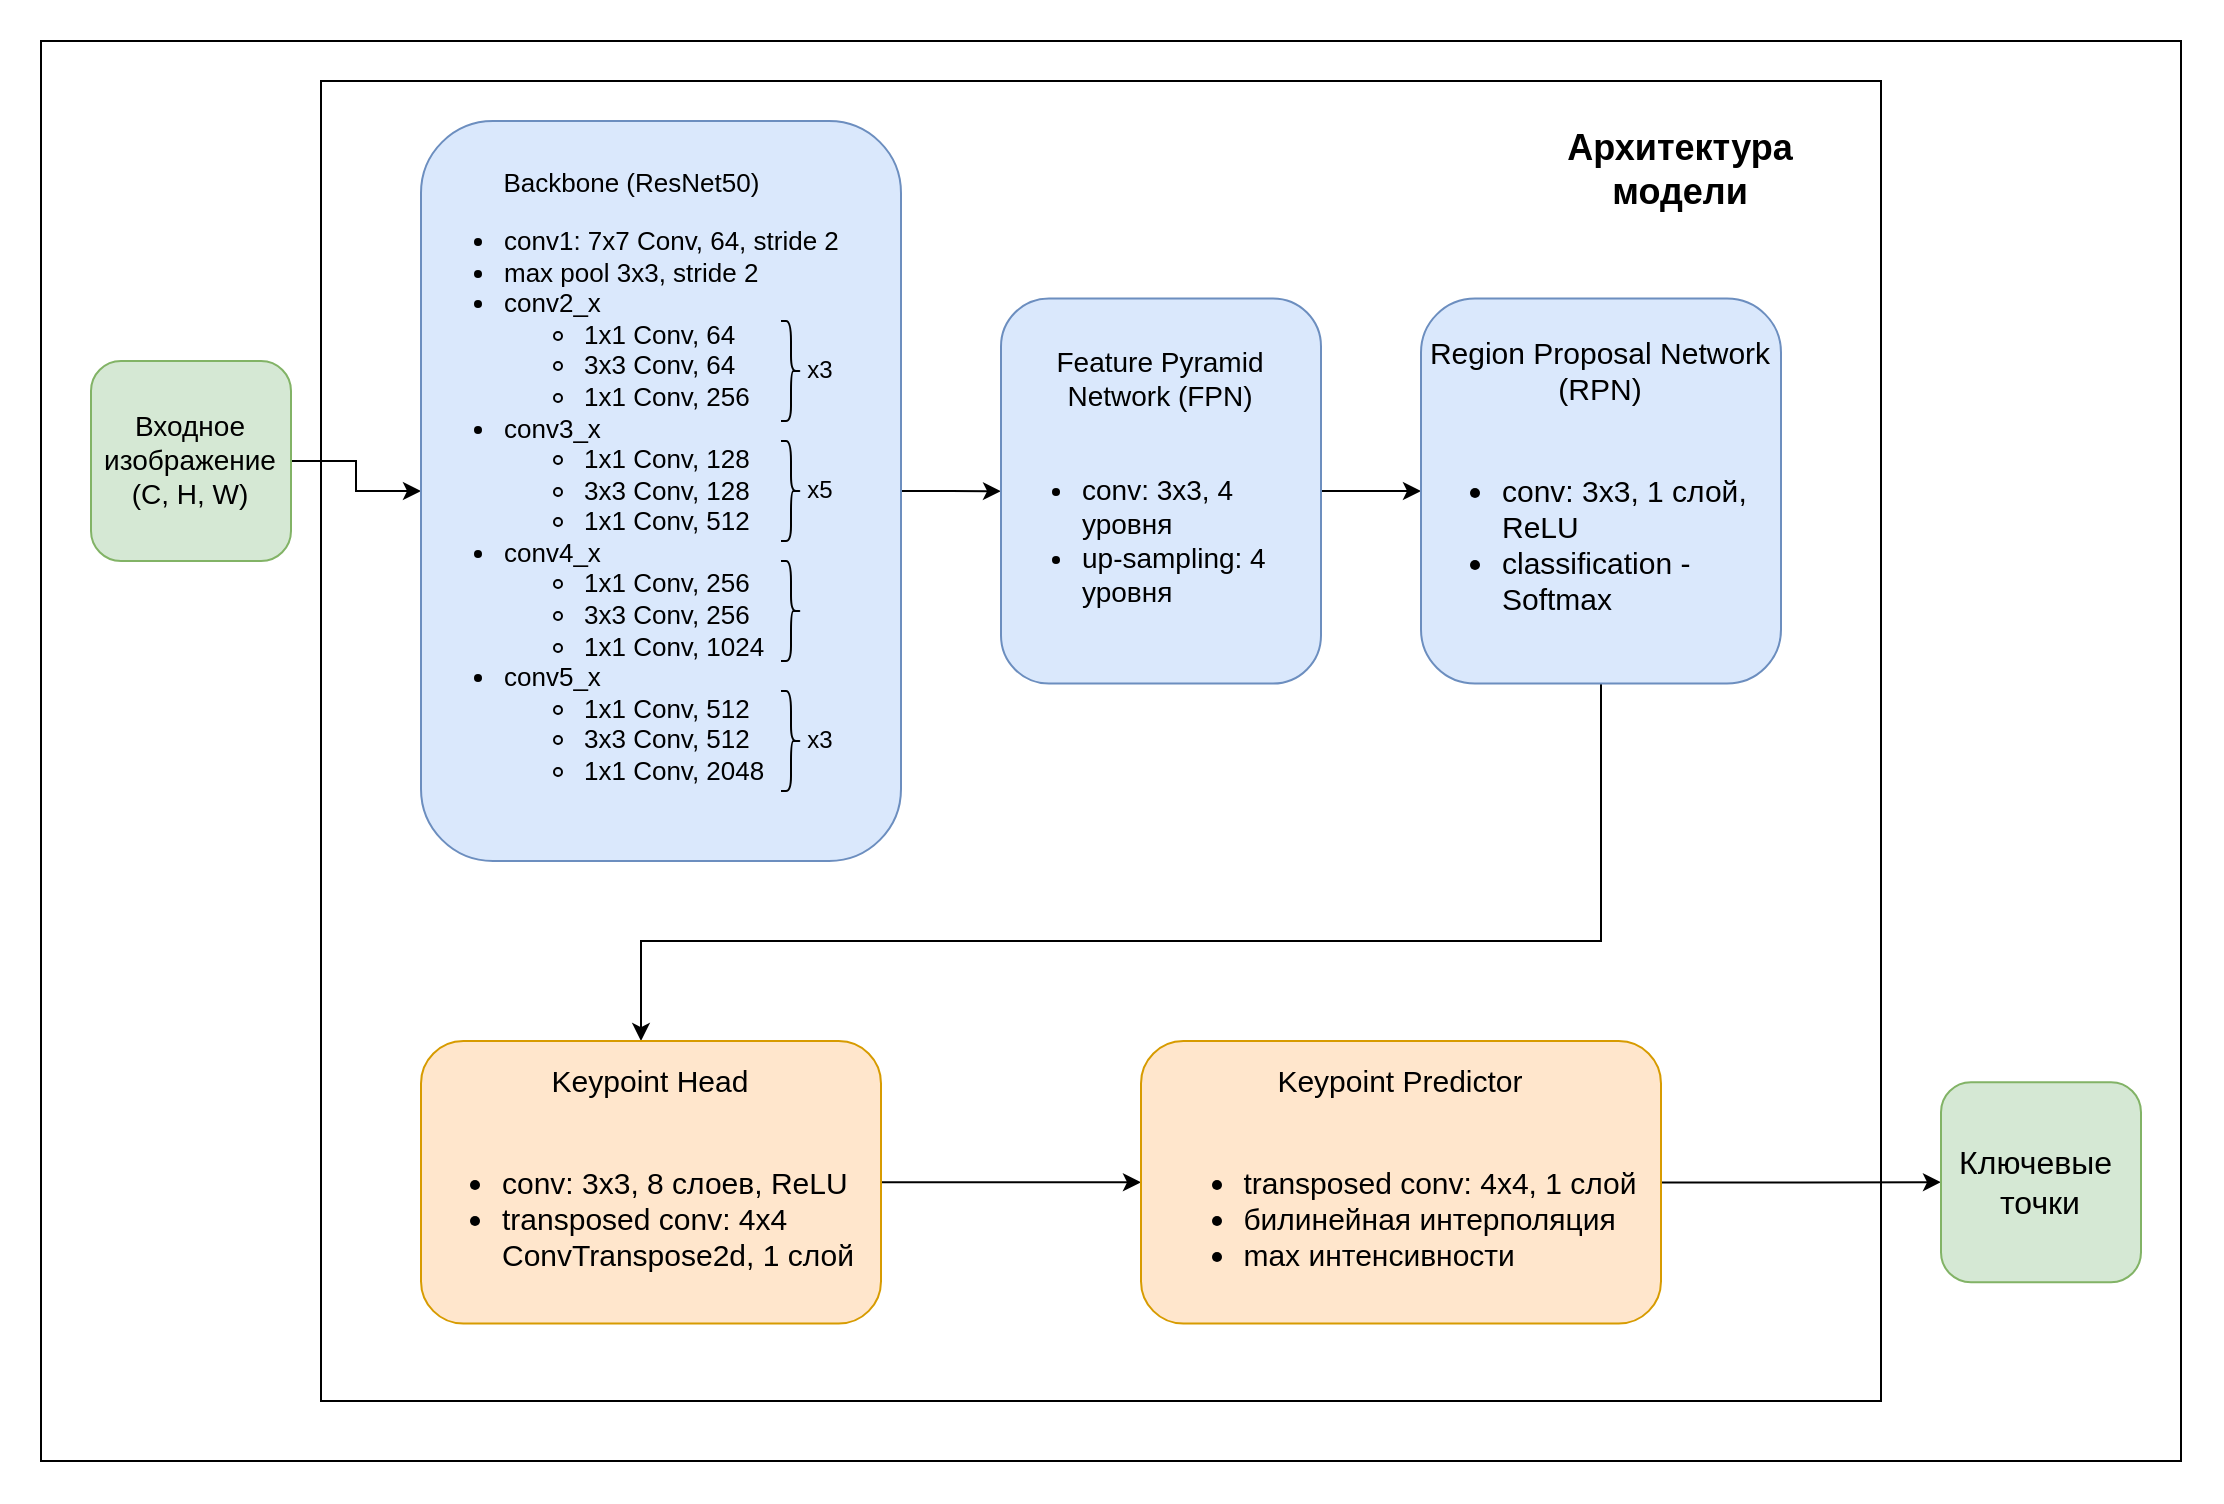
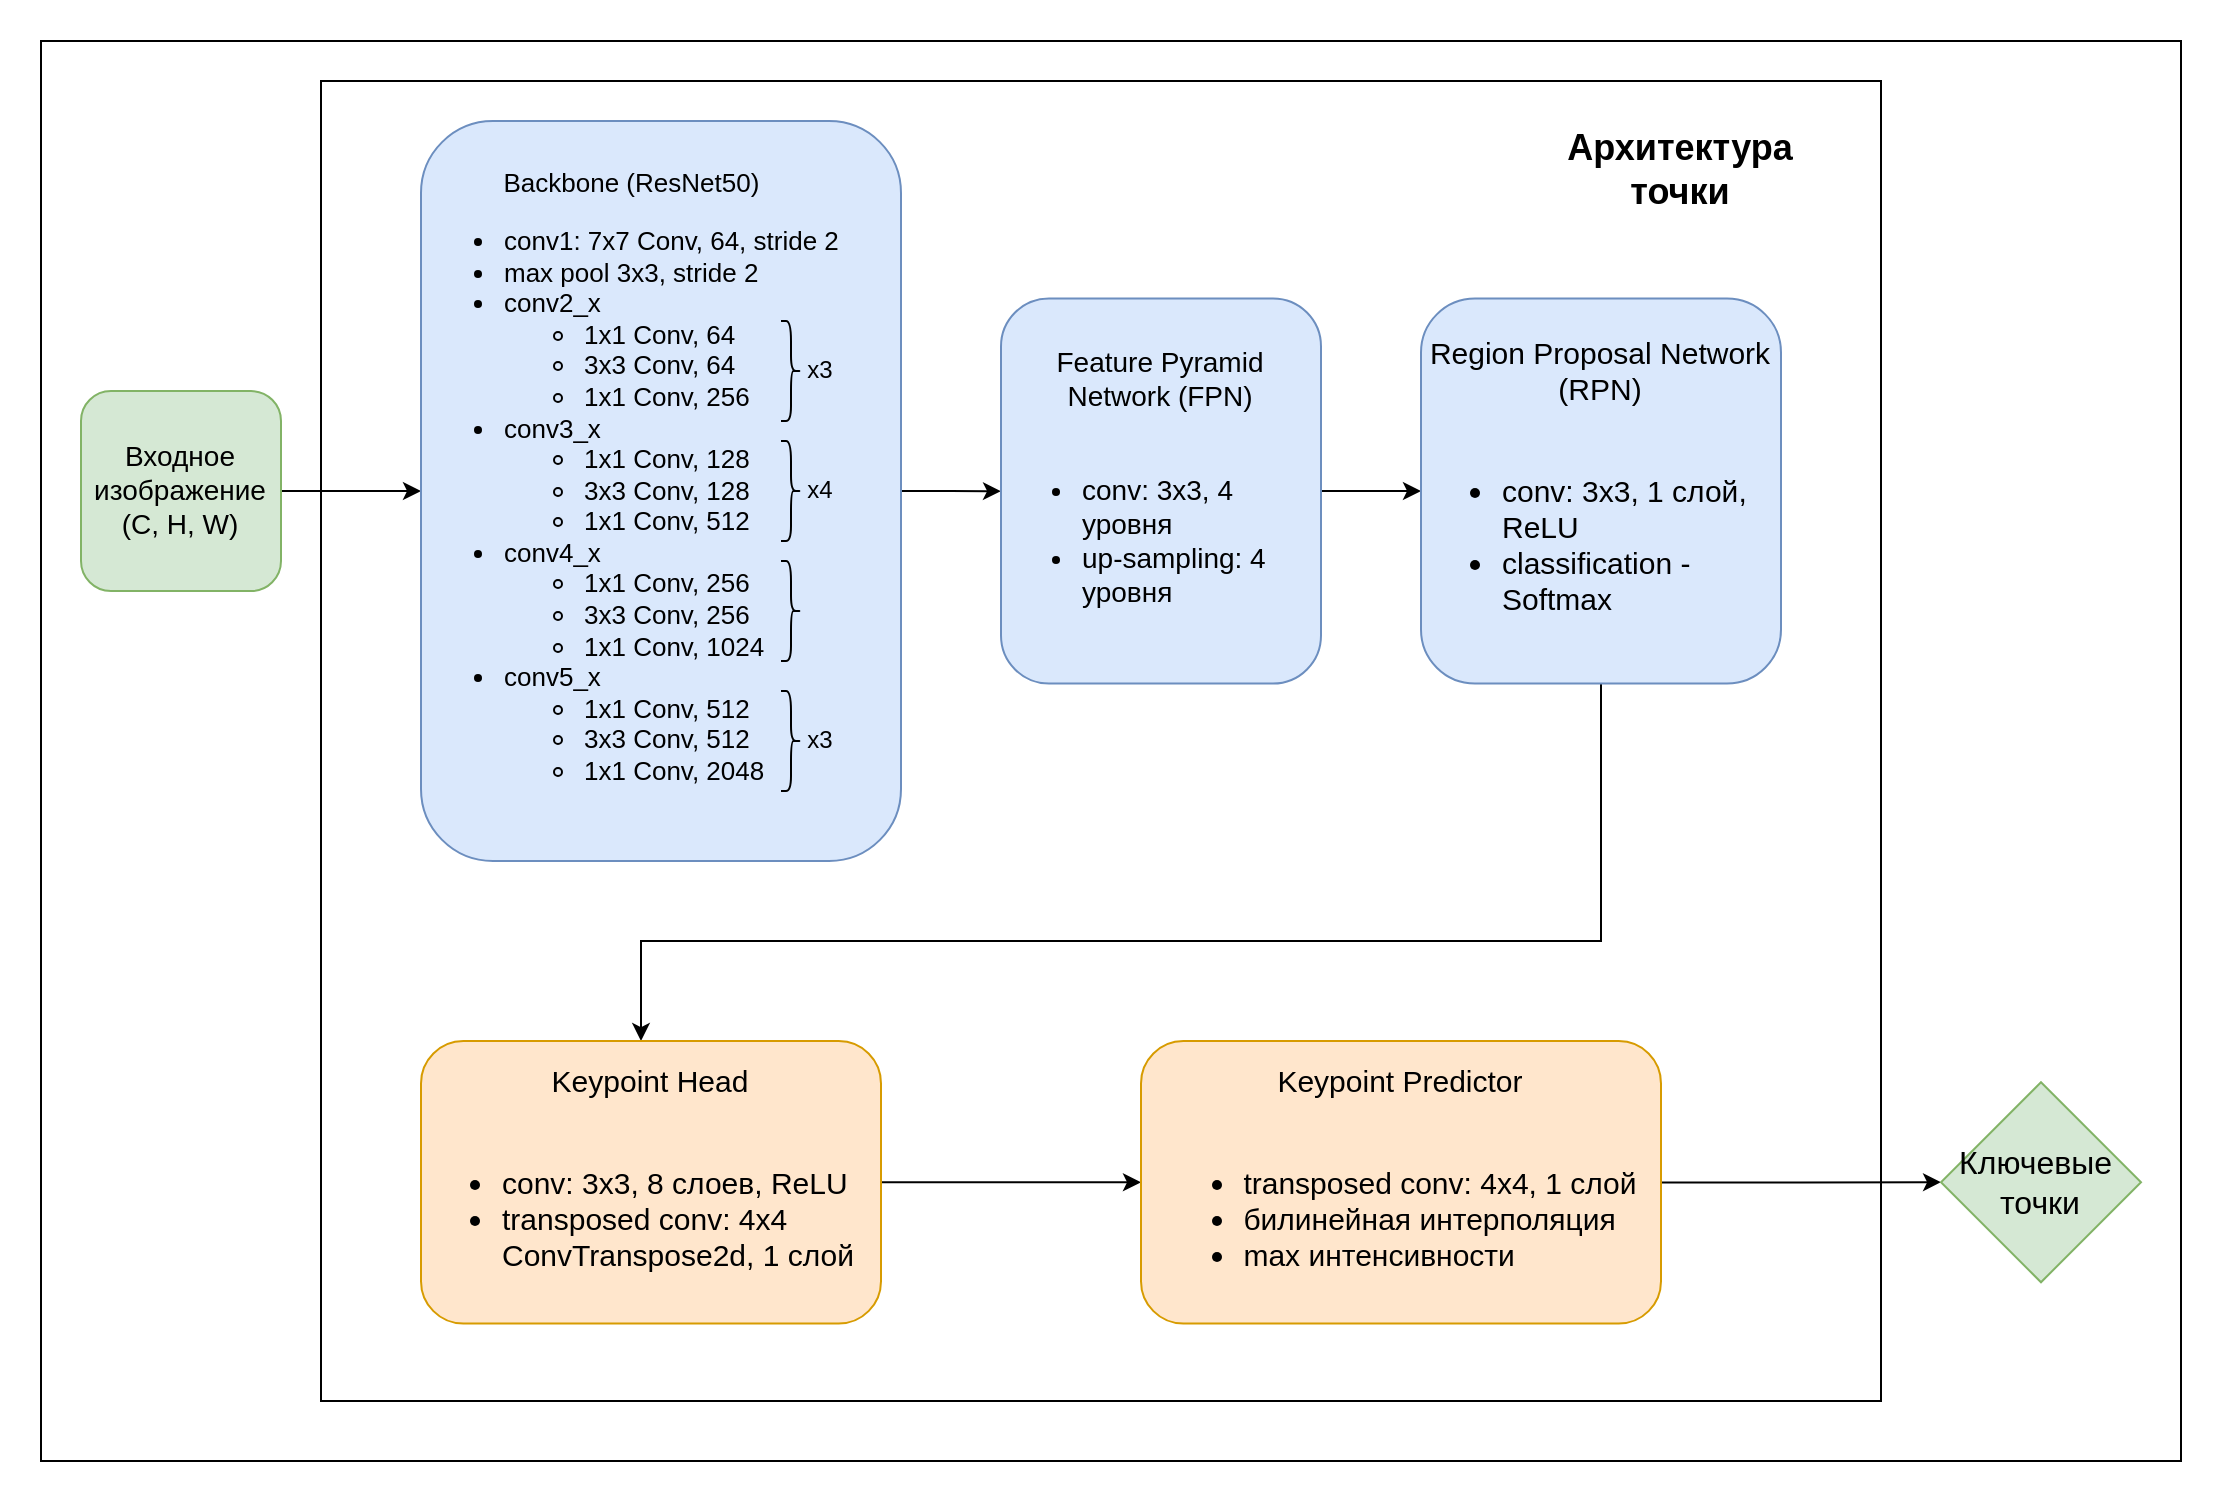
node "Архитектура модели": label "Архитектура модели" -> "Архитектура точки"
node "Входное изображение (C, H, W)": moved (191, 461) -> (181, 491)
node "x5": label "x5" -> "x4"
node "Ключевые точки": shape rounded rectangle -> diamond
